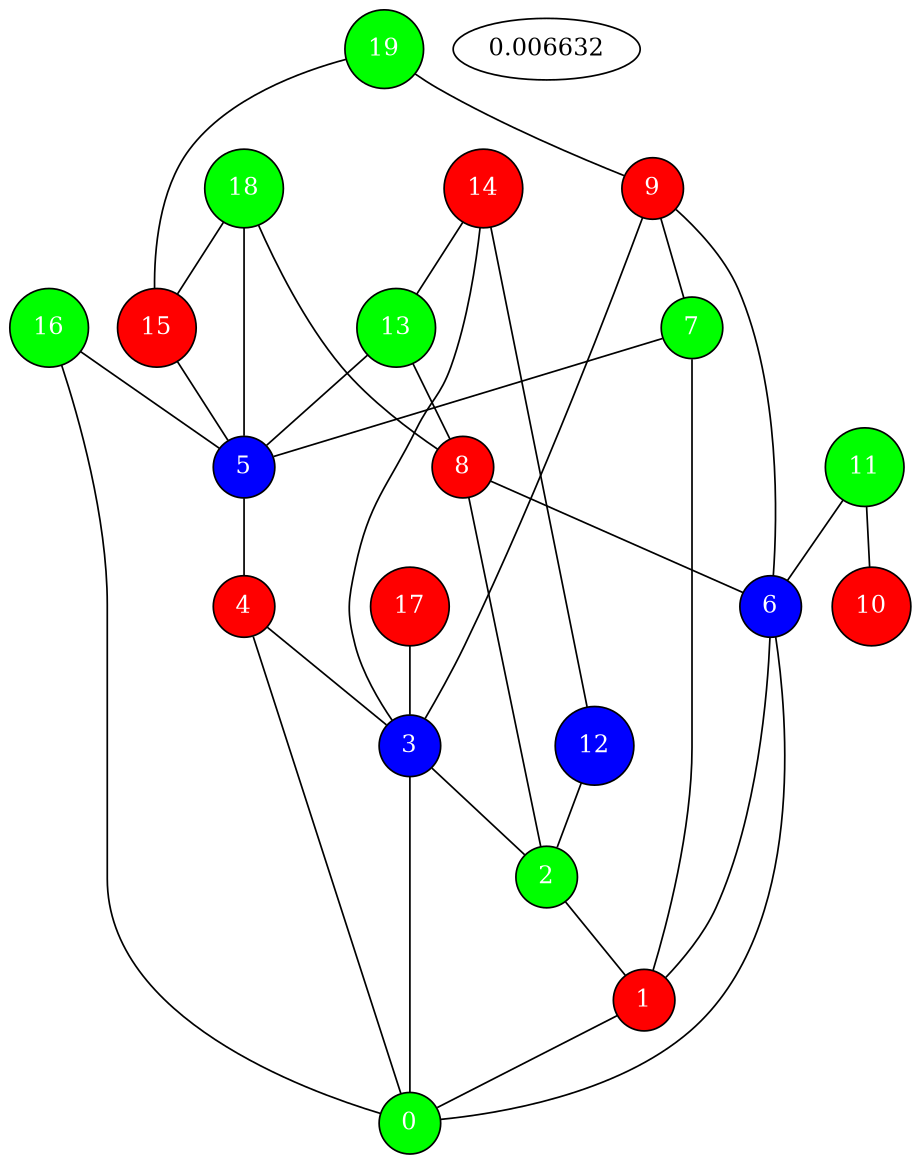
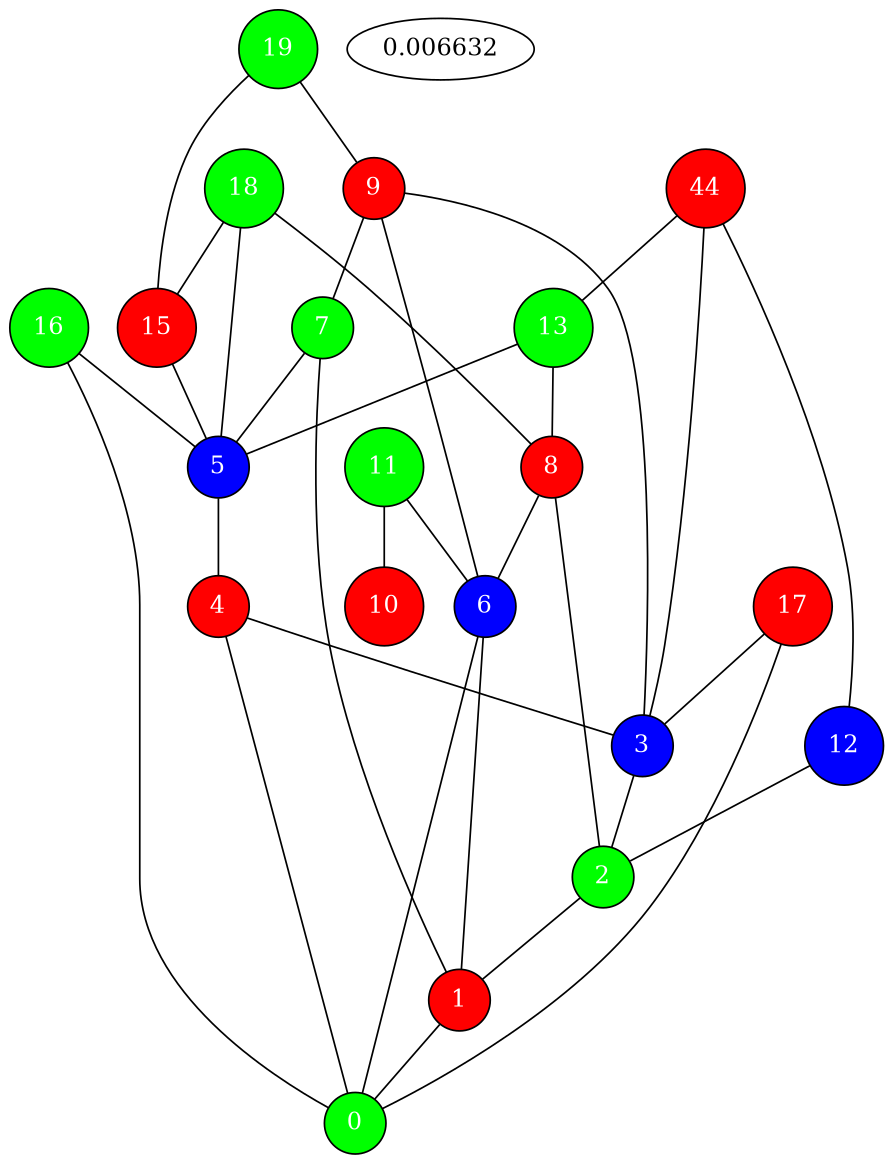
node "14": label "14" -> "44"
edge "3" -- "0": now "17" -- "0"
